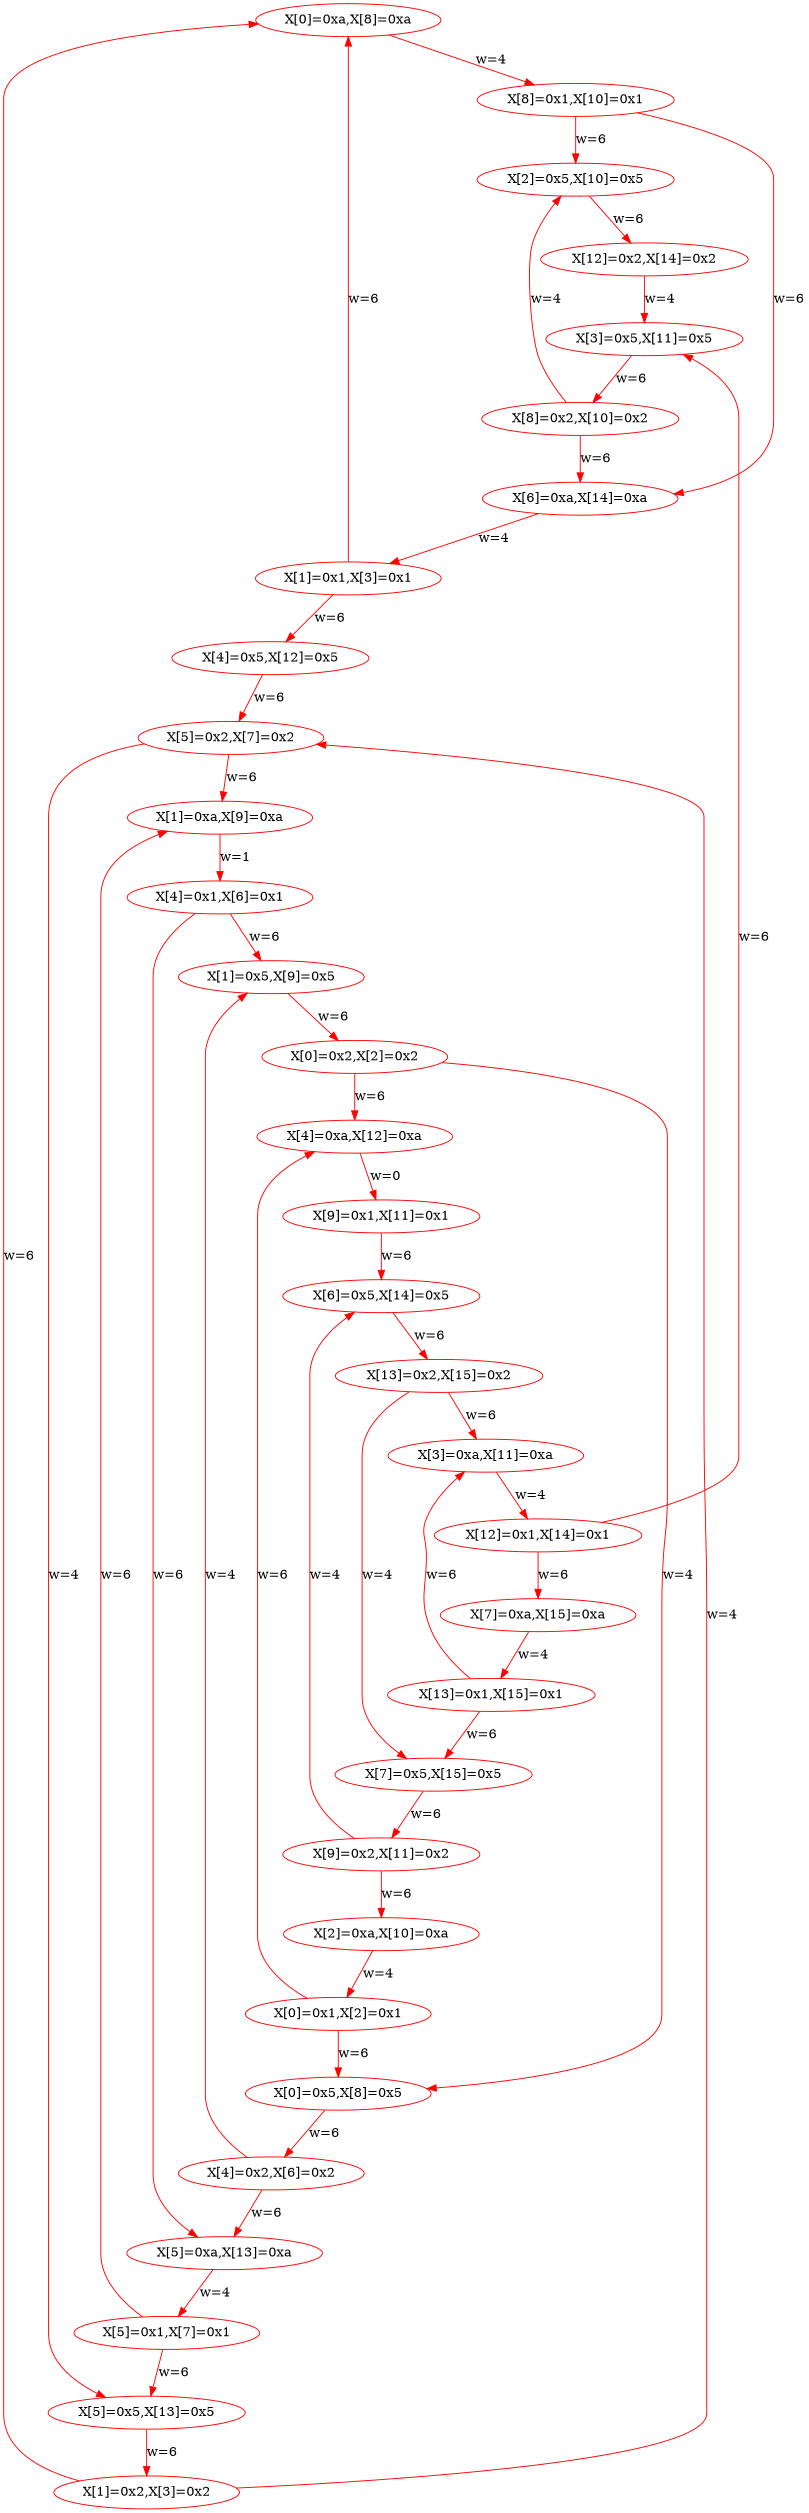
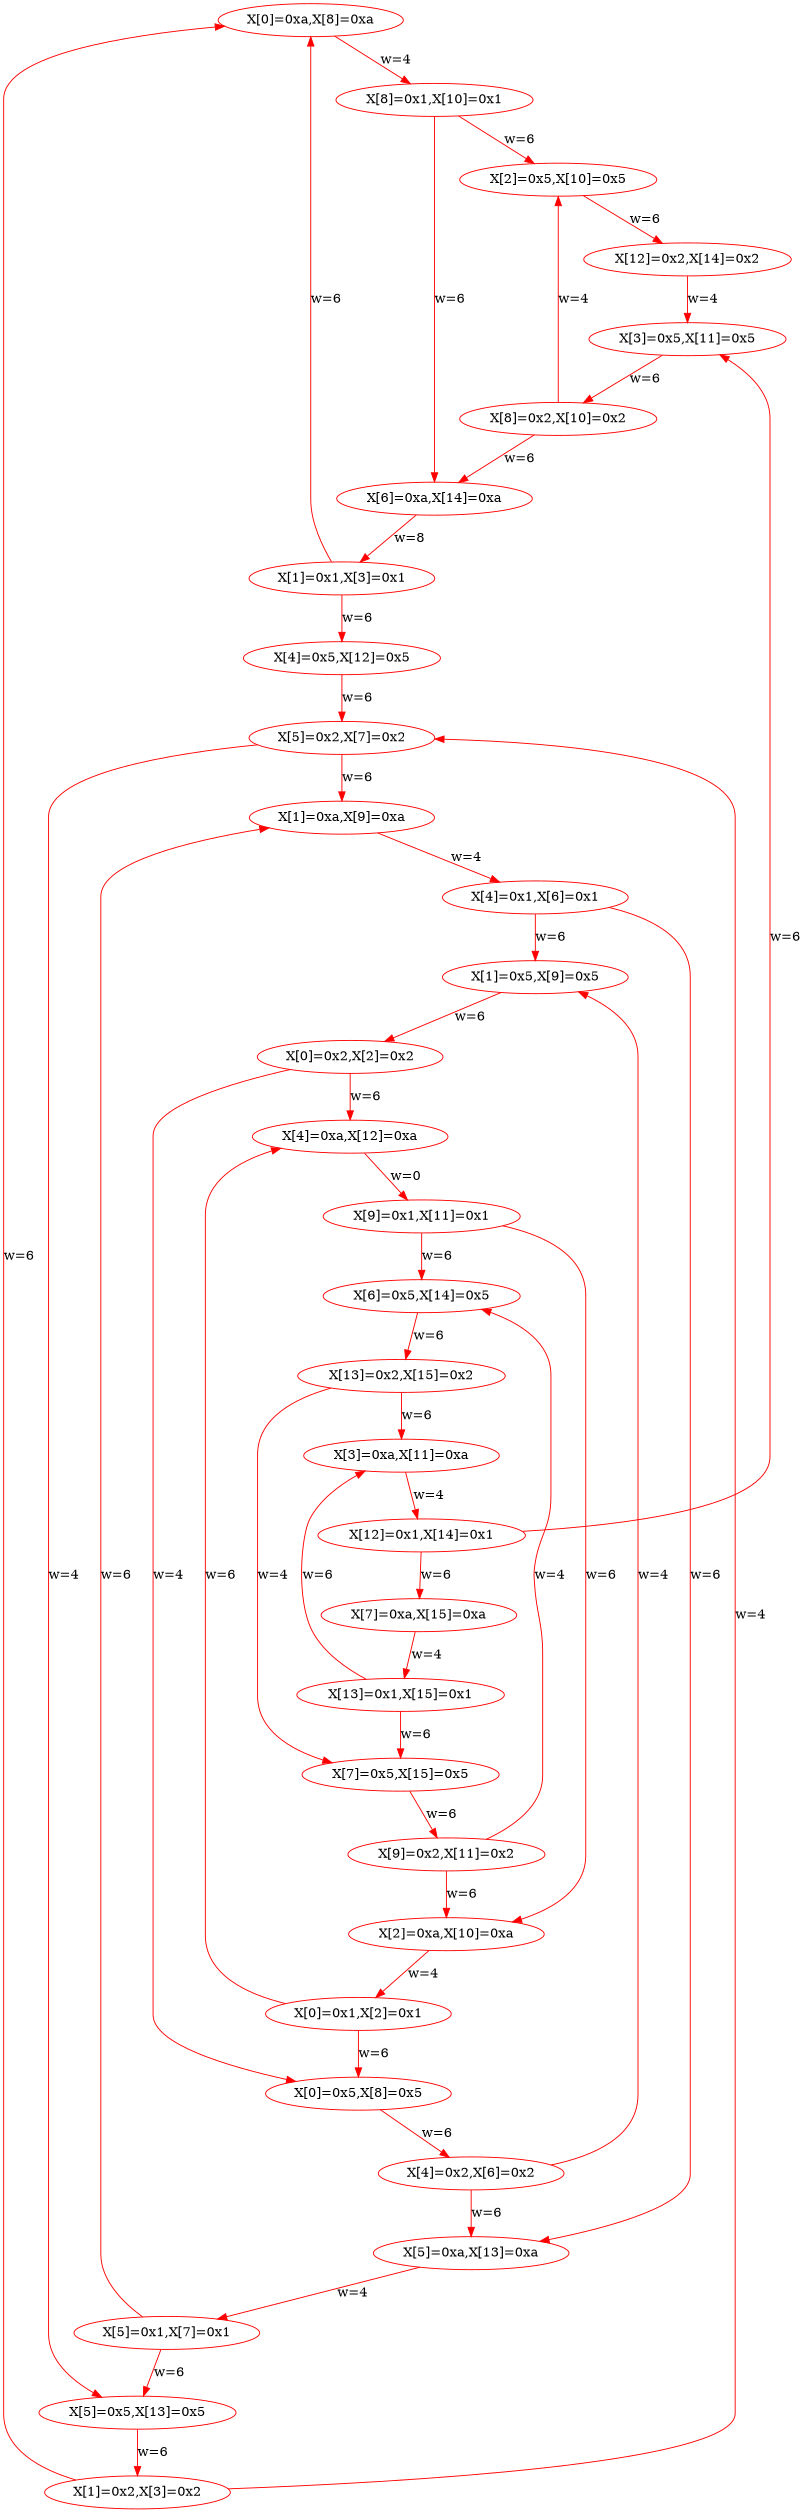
edge "X[6]=0xa,X[14]=0xa" -> "X[1]=0x1,X[3]=0x1": label "w=4" -> "w=8"
edge "X[1]=0xa,X[9]=0xa" -> "X[4]=0x1,X[6]=0x1": label "w=1" -> "w=4"
edge "X[9]=0x1,X[11]=0x1" -> "X[2]=0xa,X[10]=0xa": added, label "w=6"
